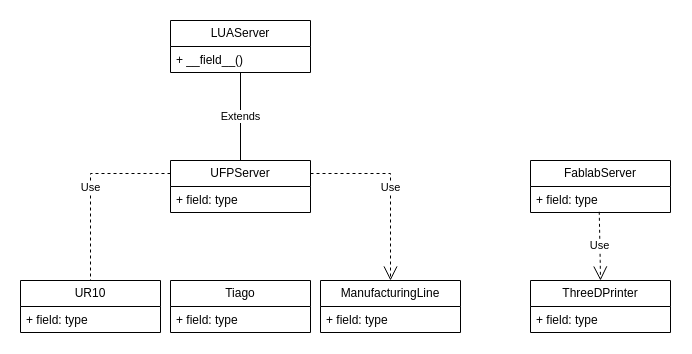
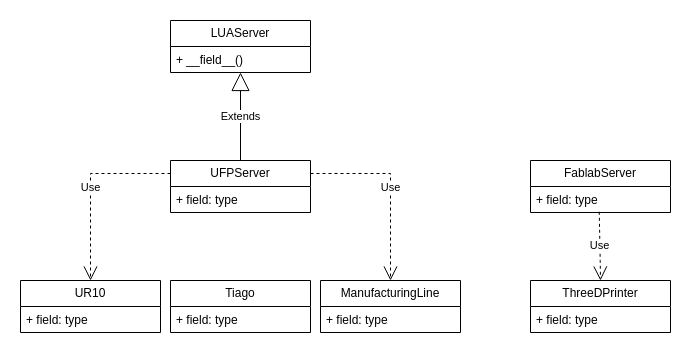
edge "LUAServer" -- "UFPServer": arrowhead none -> block
edge "UFPServer" -- "UR10": arrowhead none -> open
